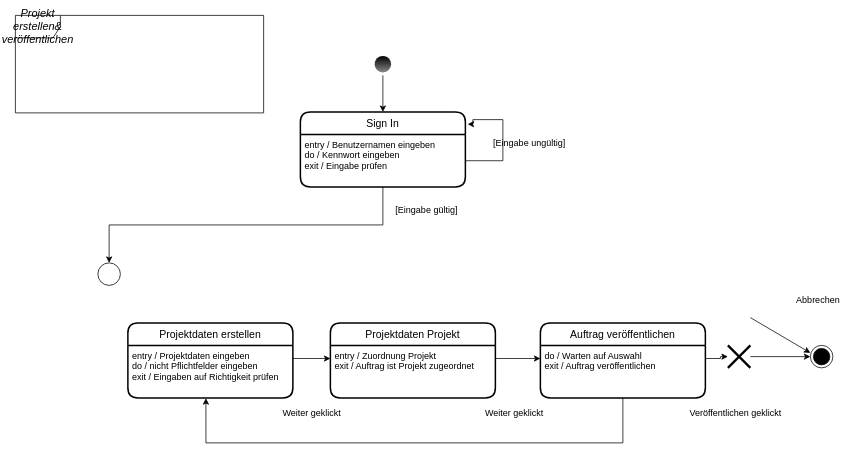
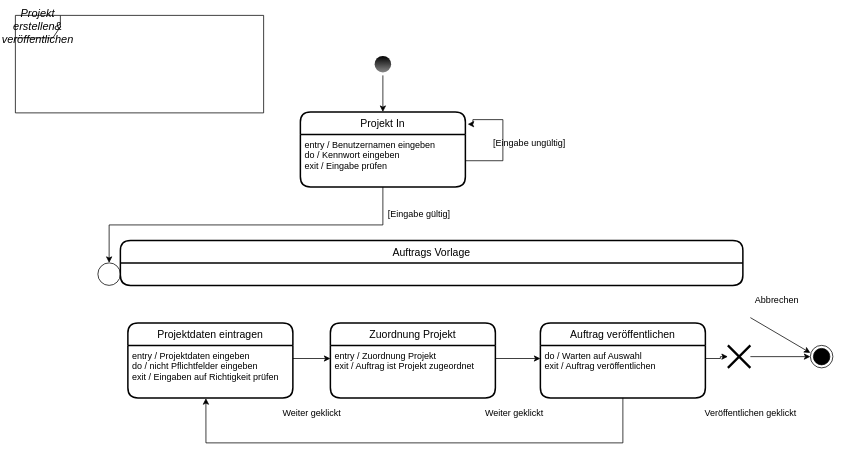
node "Sign In": label "Sign In" -> "Projekt In"
node "[Eingabe gültig]": moved (426, 210) -> (419, 214)
node "Auftrags Vorlage": added
node "Abbrechen": moved (818, 300) -> (777, 300)
node "Projektdaten erstellen": label "Projektdaten erstellen" -> "Projektdaten eintragen"
node "Projektdaten Projekt": label "Projektdaten Projekt" -> "Zuordnung Projekt"
node "Veröffentlichen geklickt": moved (735, 413) -> (750, 413)
